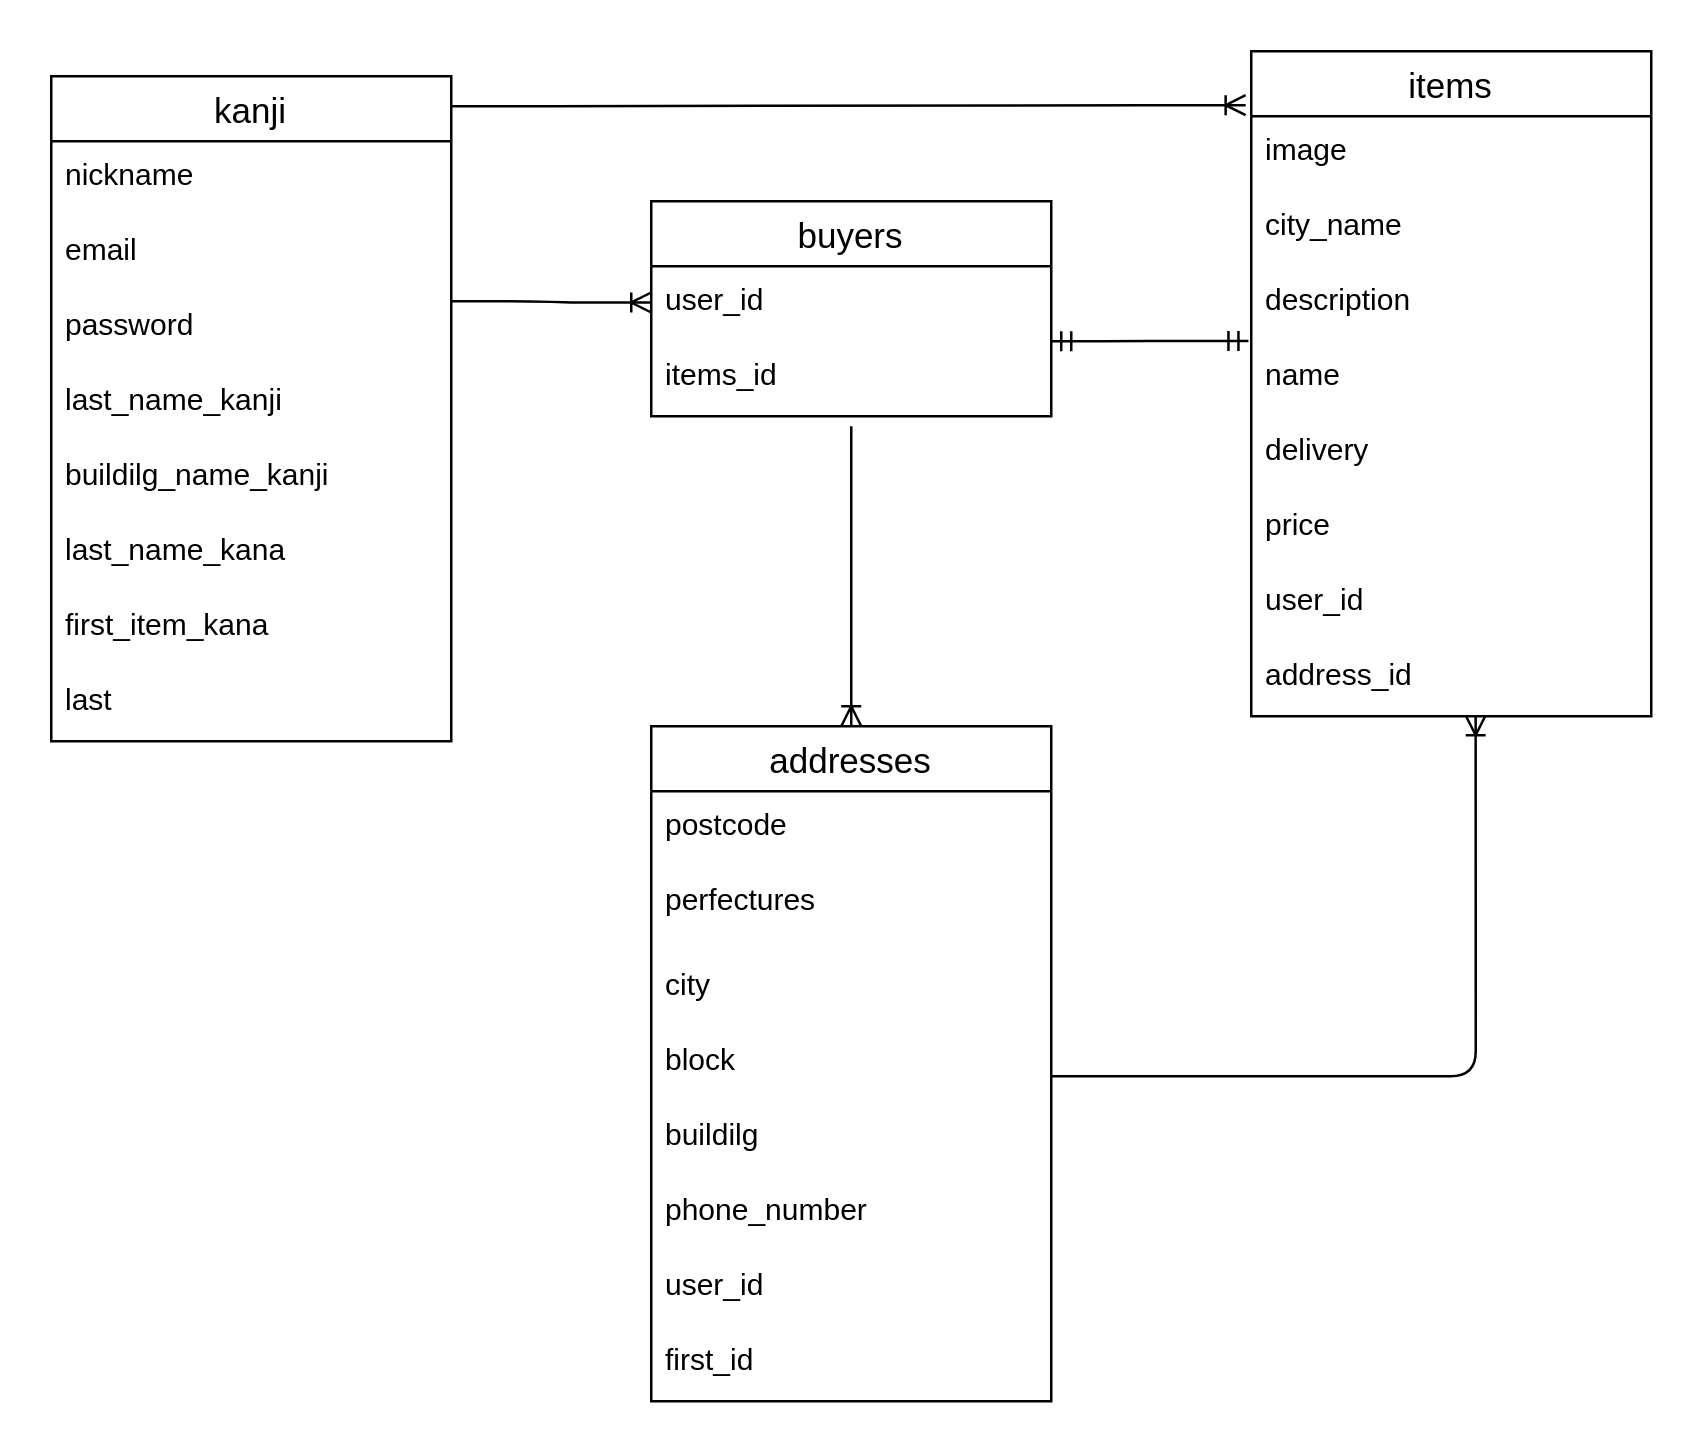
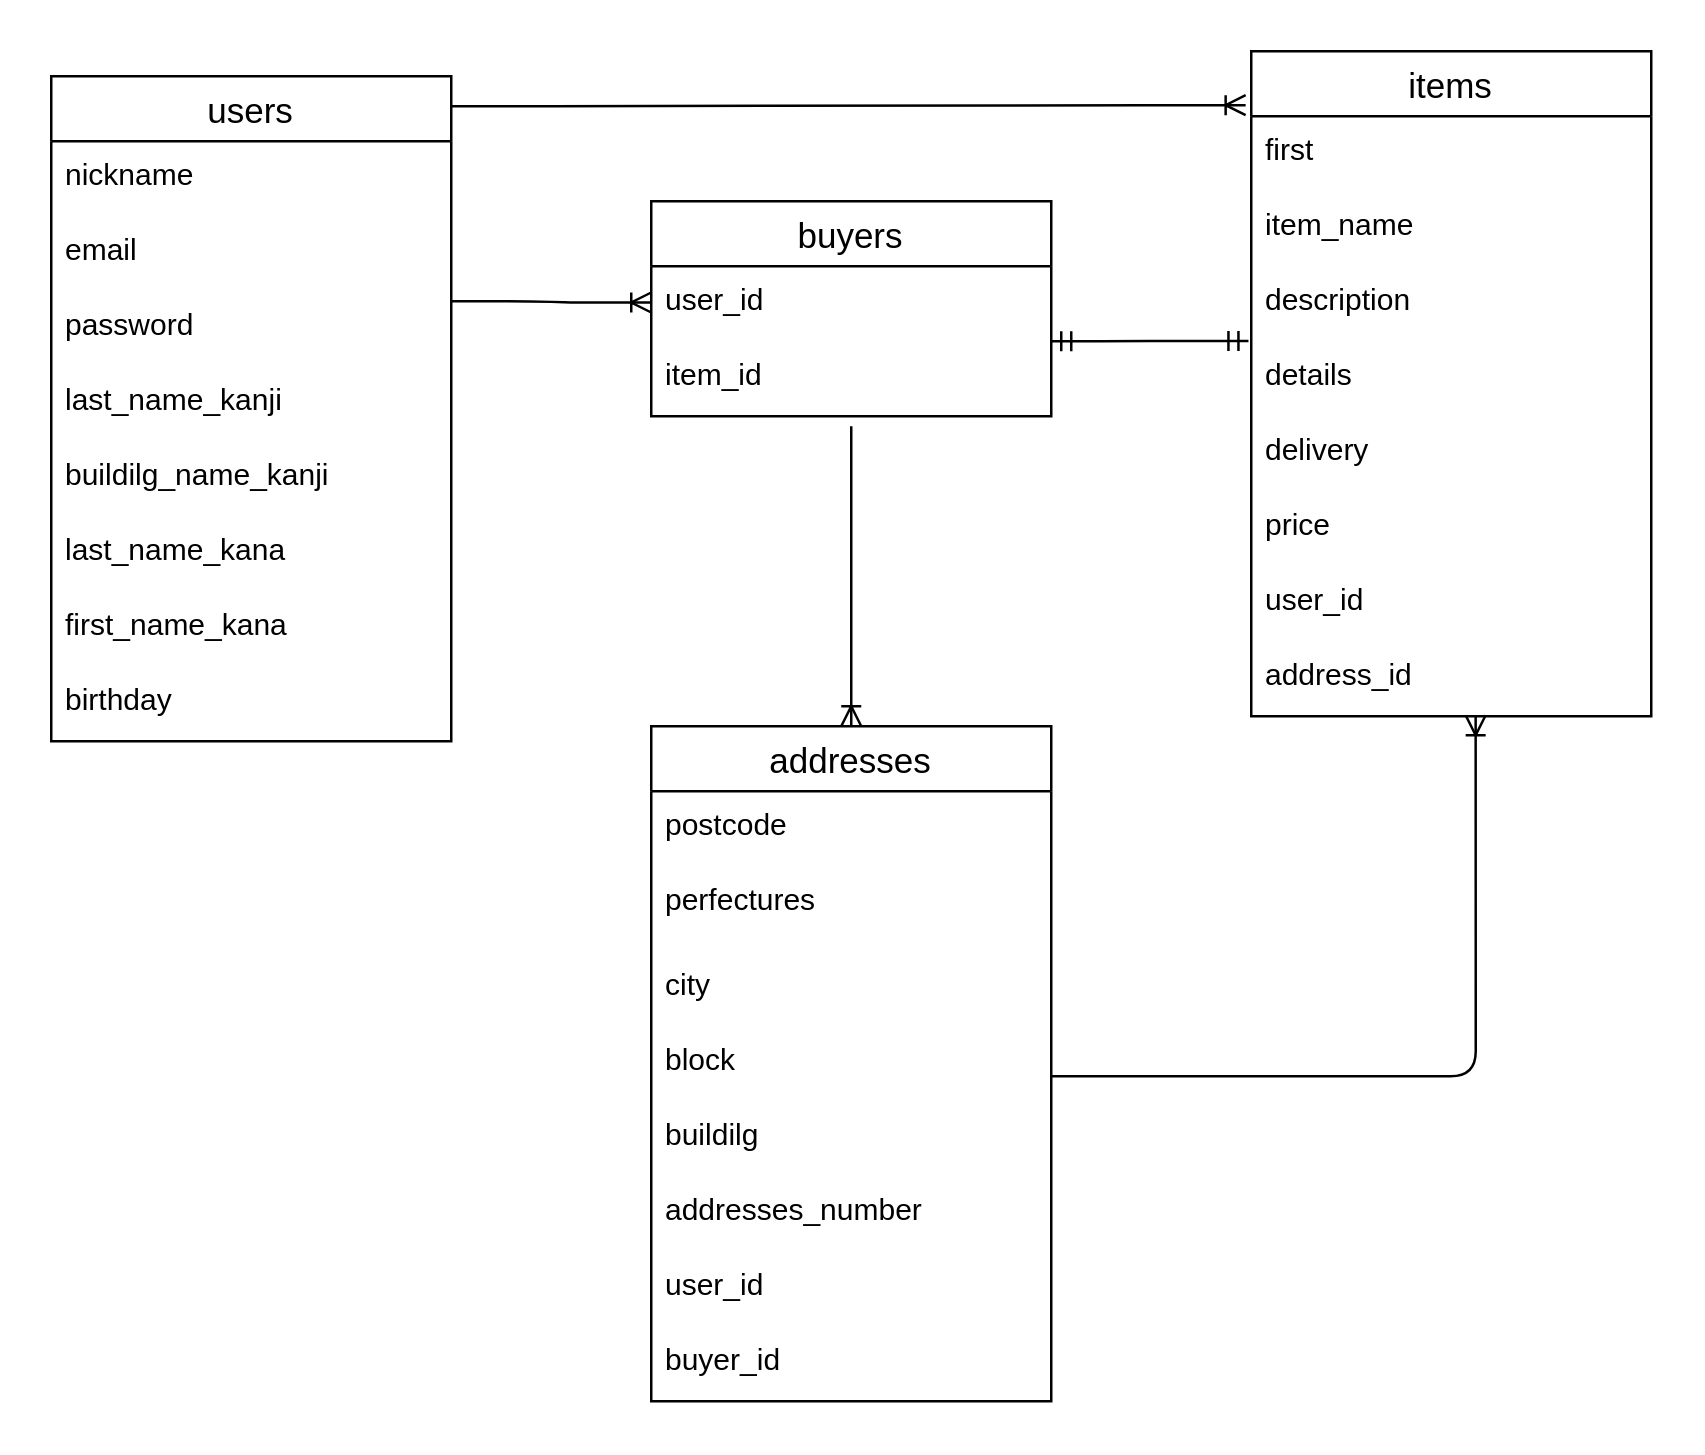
node "kanji": label "kanji" -> "users"
node "image": label "image" -> "first"
node "city_name": label "city_name" -> "item_name"
node "items_id": label "items_id" -> "item_id"
node "name": label "name" -> "details"
node "first_item_kana": label "first_item_kana" -> "first_name_kana"
node "last": label "last" -> "birthday"
node "phone_number": label "phone_number" -> "addresses_number"
node "first_id": label "first_id" -> "buyer_id"
